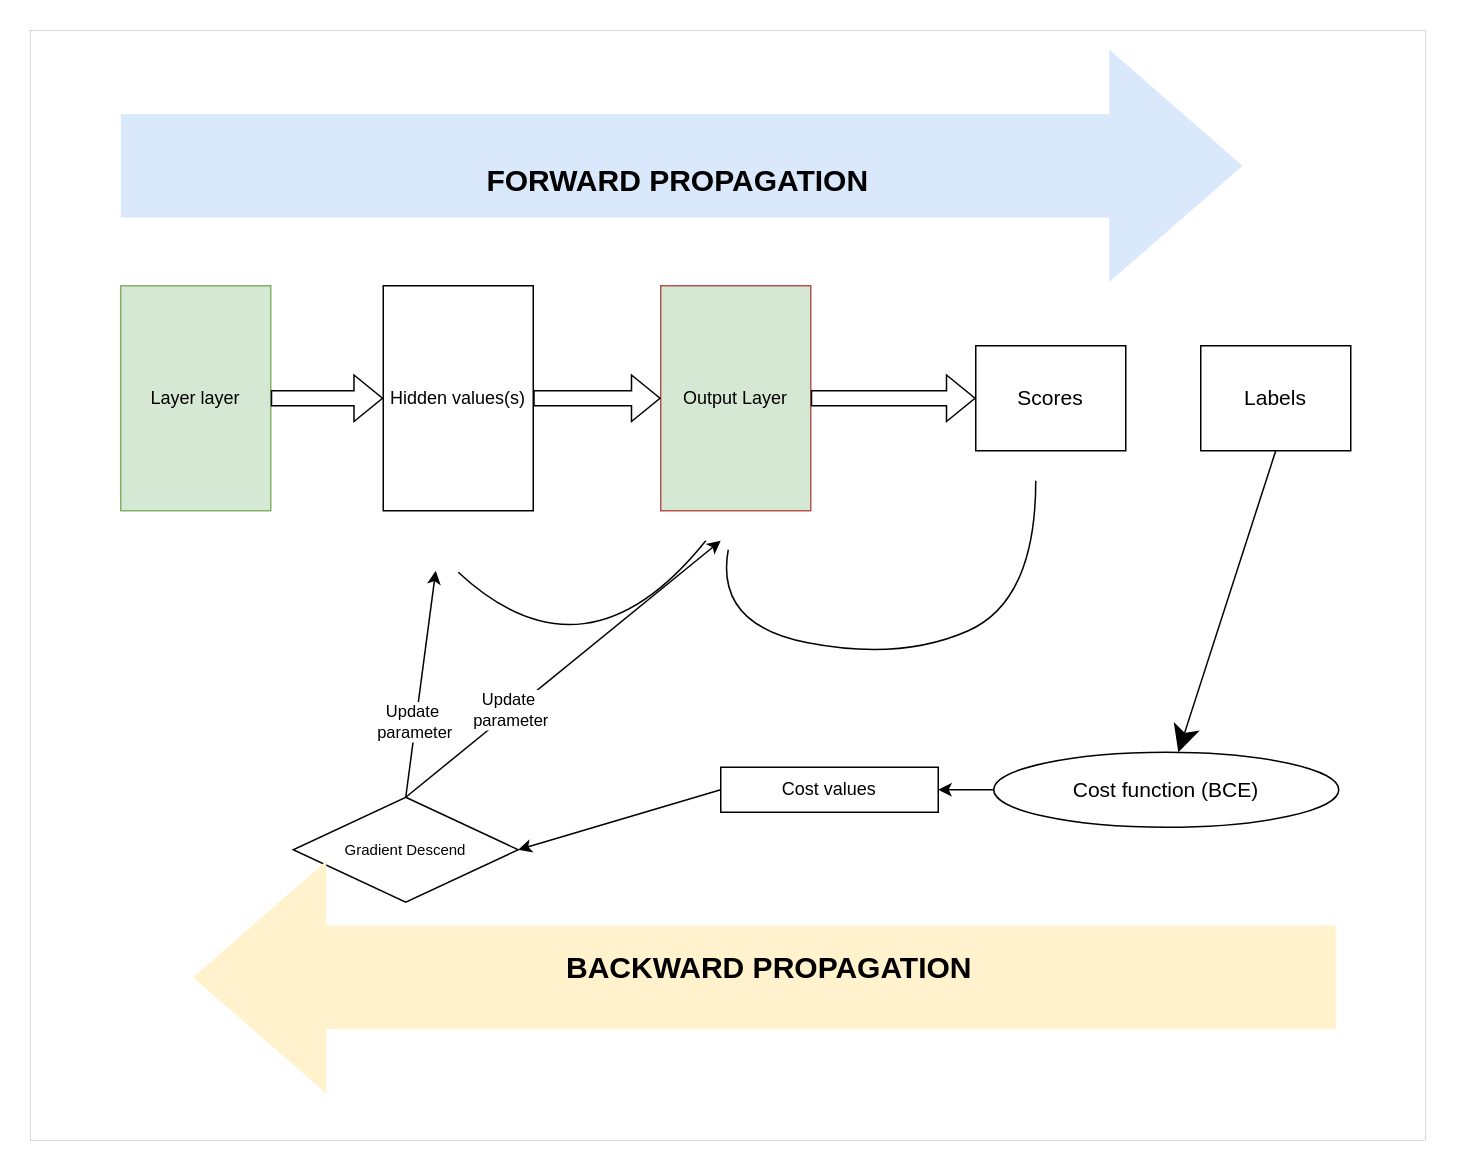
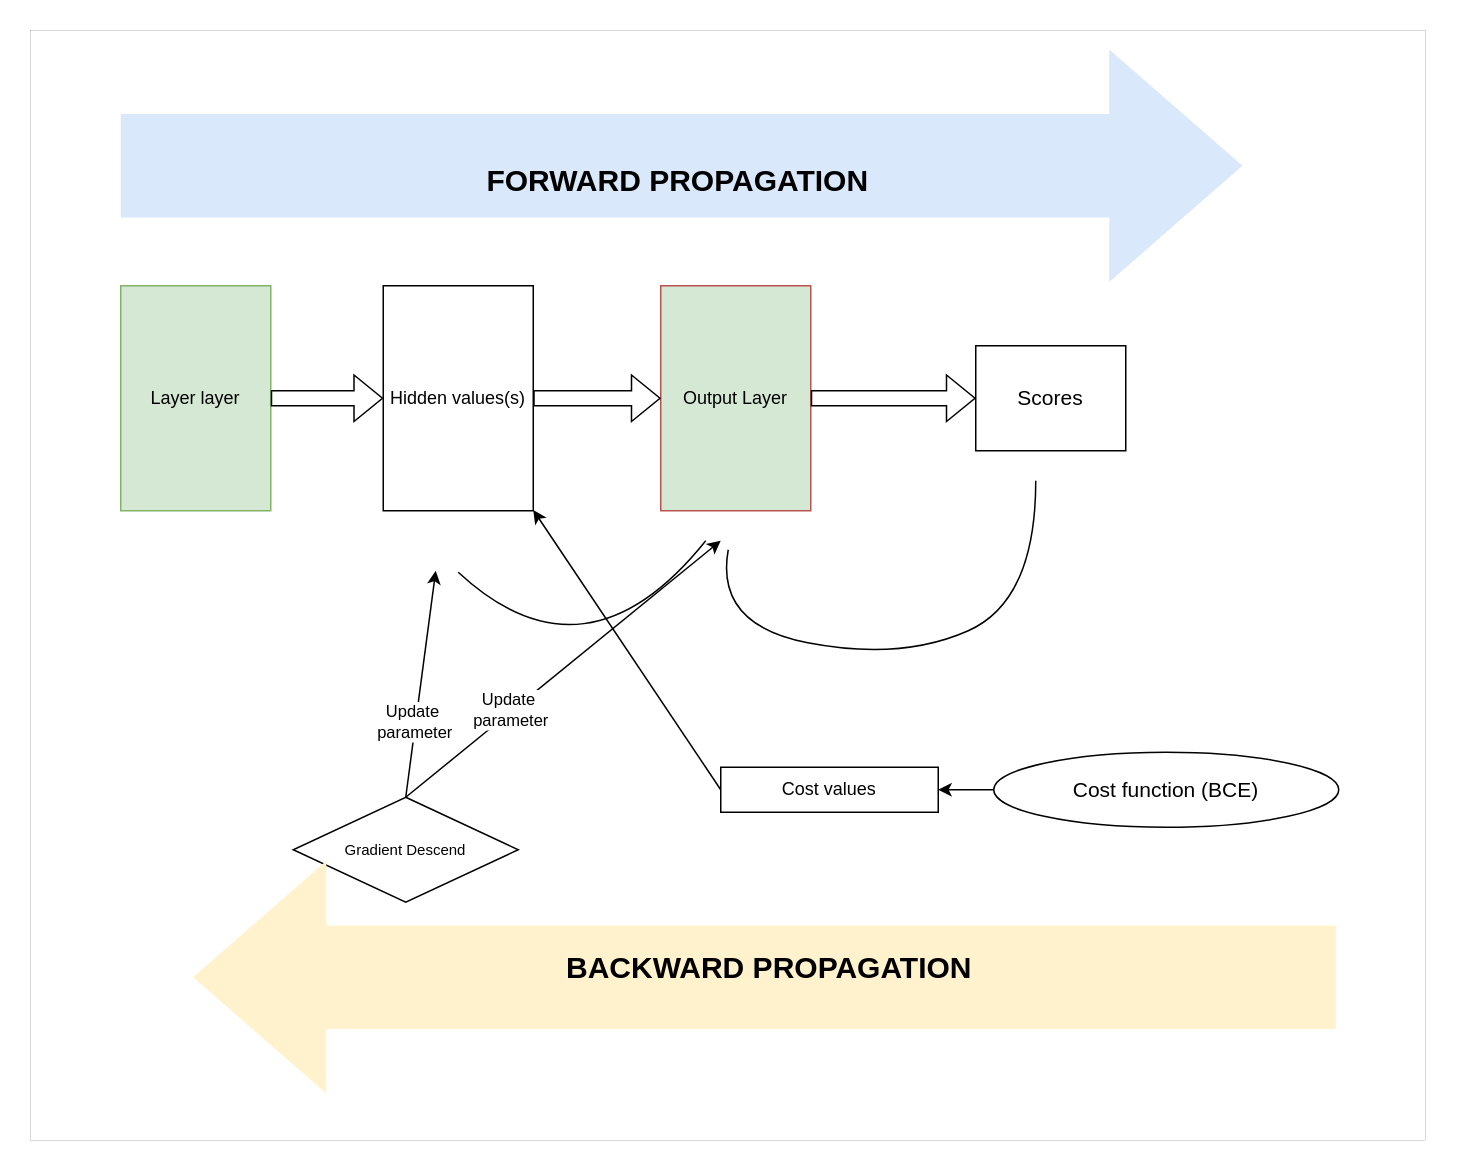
node "Labels": removed
edge "Labels" -> "Cost function (BCE)": removed
edge "Cost values" -> "Gradient Descend": now "Cost values" -> "Hidden values(s)"
